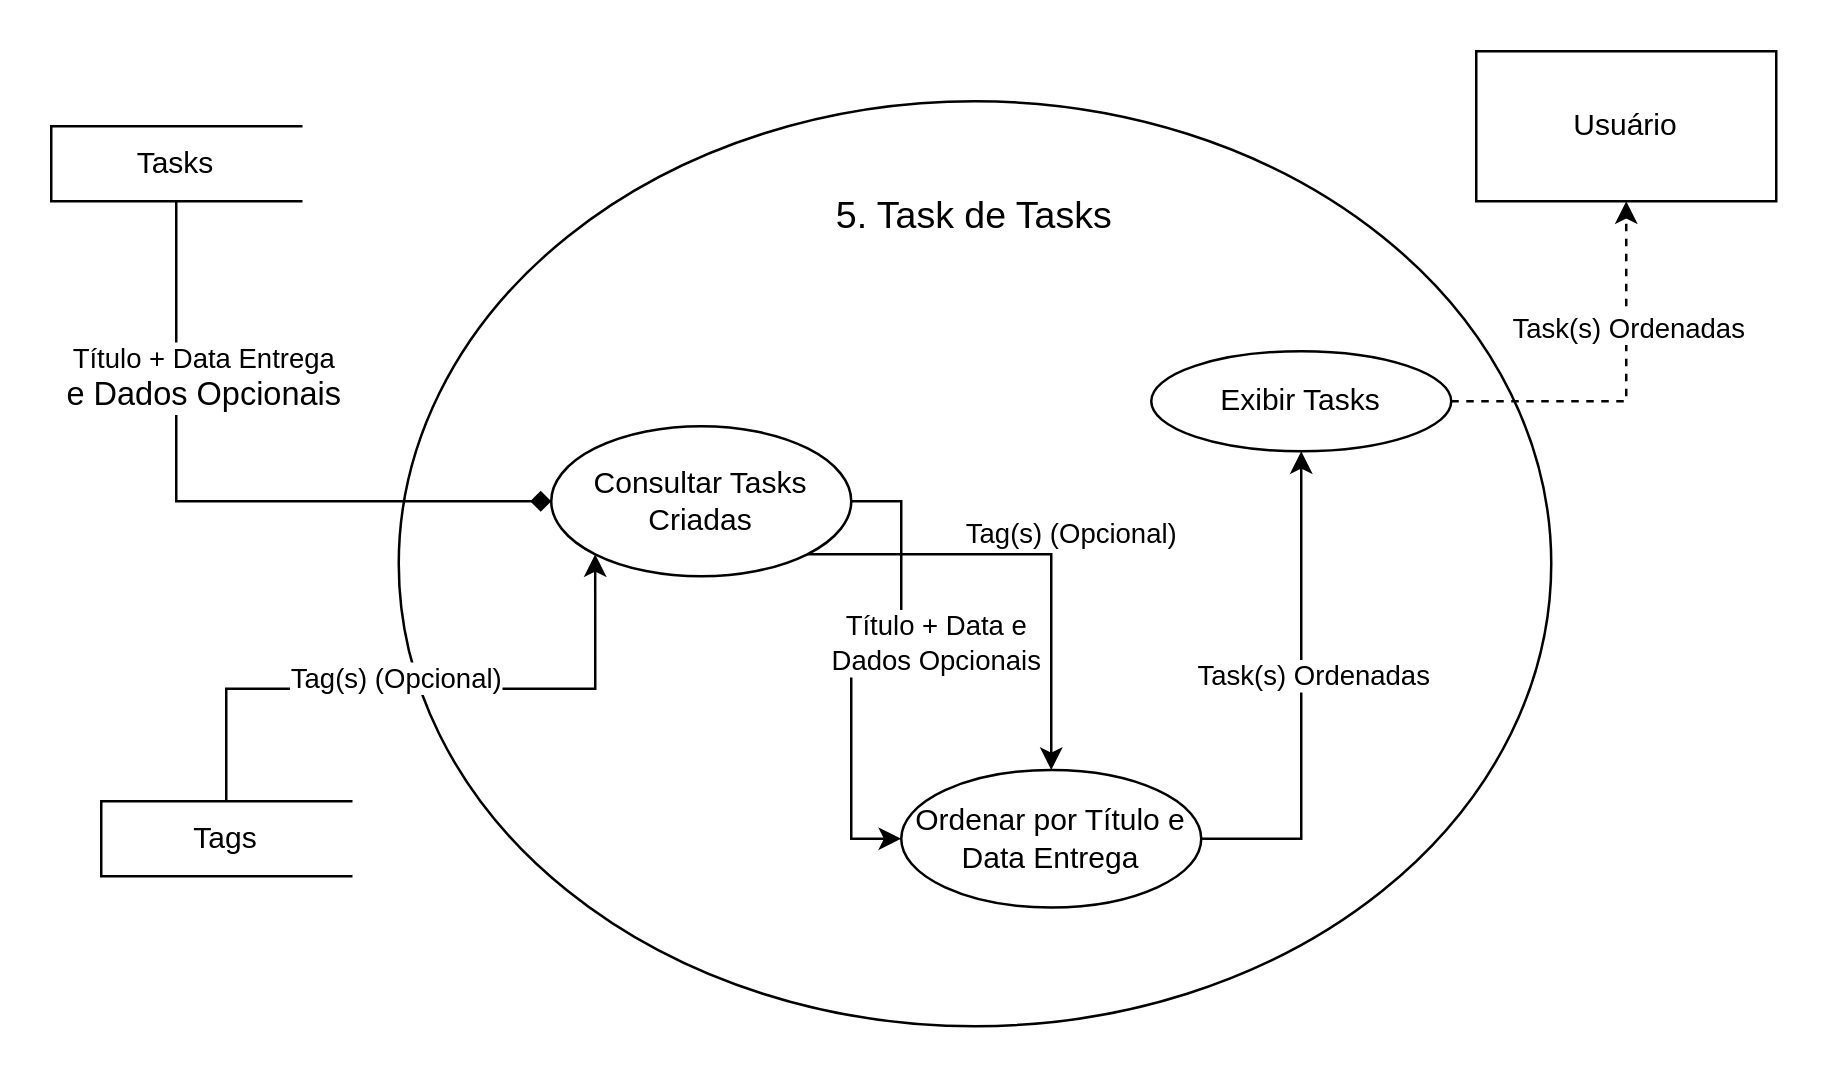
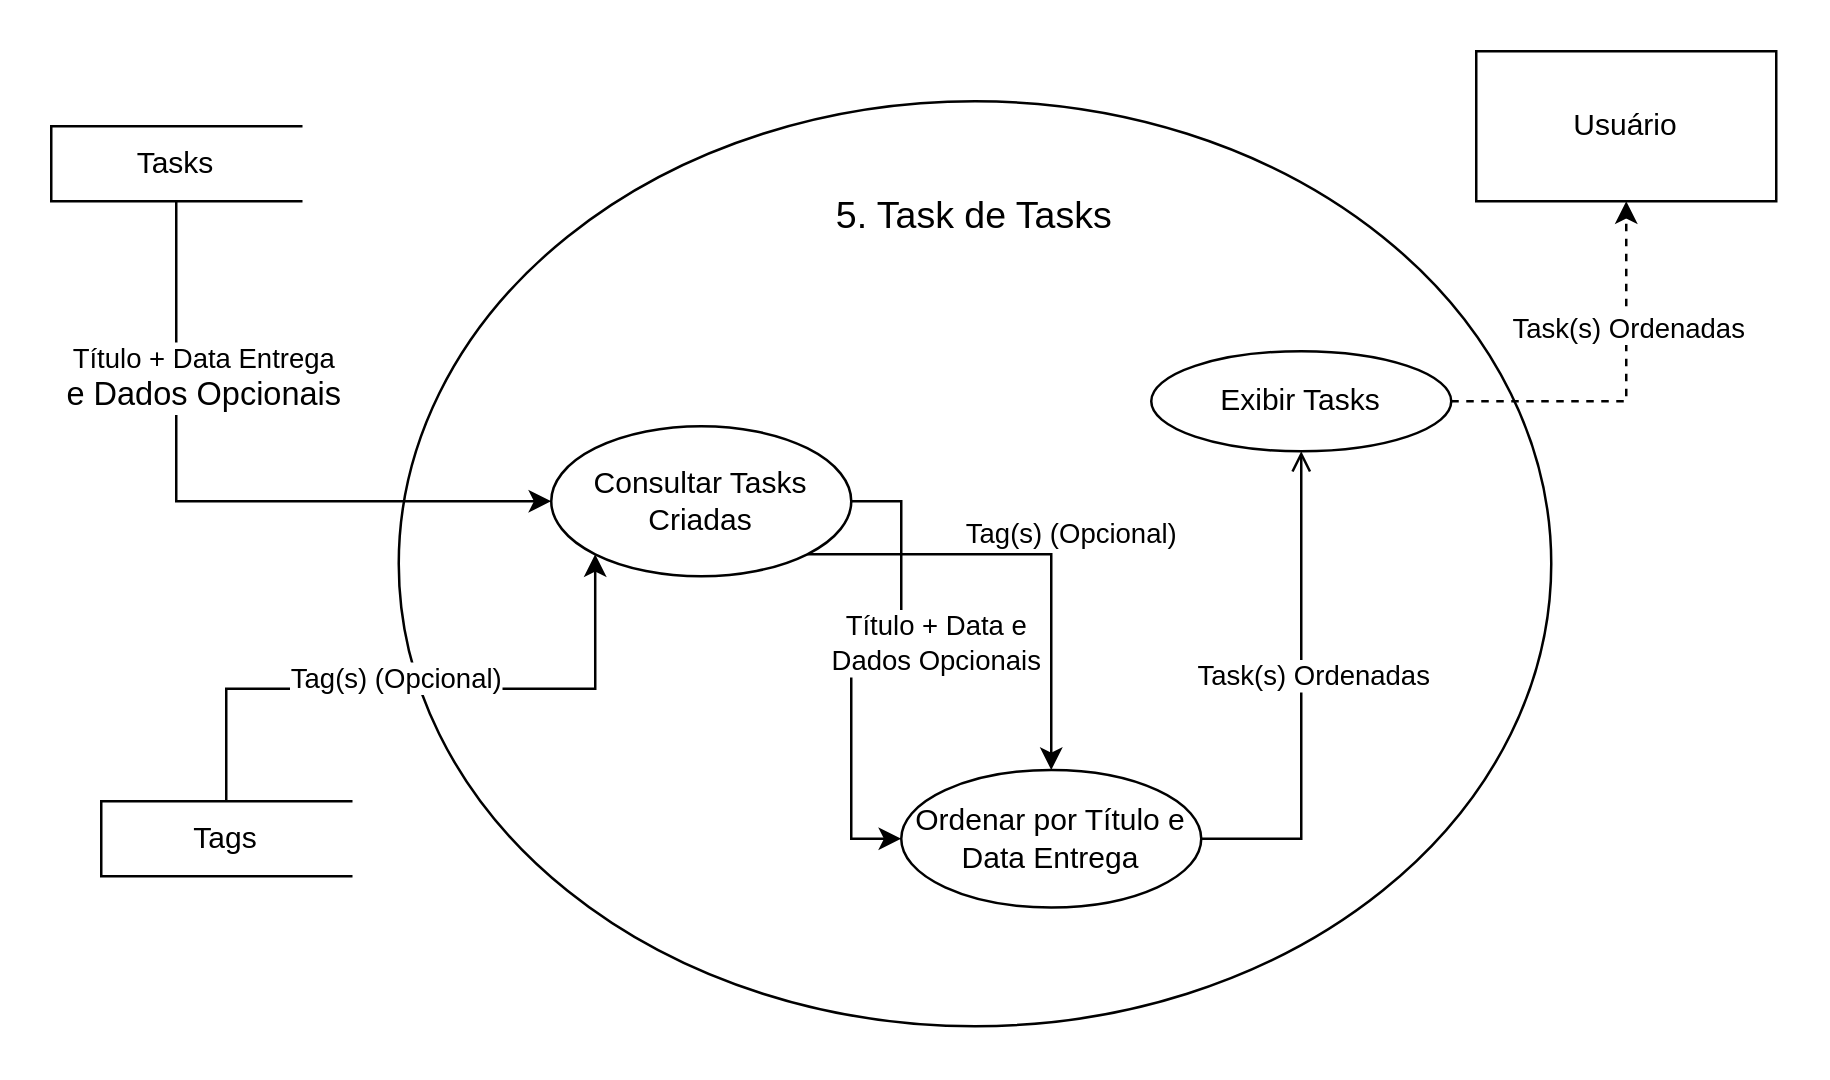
edge "Ordenar por Título e Data Entrega" -> "Exibir Tasks": arrowhead classic -> open
edge "Tasks" -> "Consultar Tasks Criadas": arrowhead diamond -> classic
